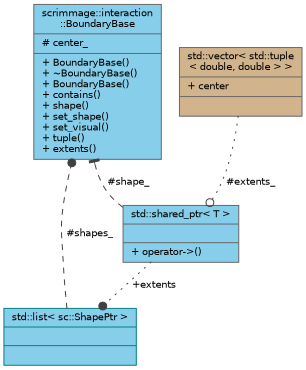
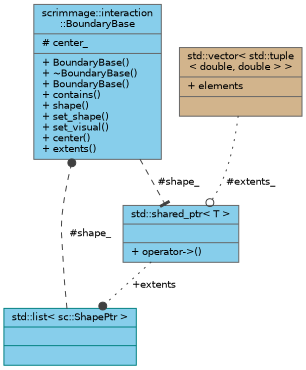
node "std::vector< std::tuple": text "+ center" -> "+ elements"
node "scrimmage::interaction": text "+ tuple()" -> "+ center()"
edge "std::shared_ptr< T >" -> "scrimmage::interaction": reversed
edge "std::list< sc::ShapePtr >" -> "scrimmage::interaction": label " #shapes_" -> " #shape_"
